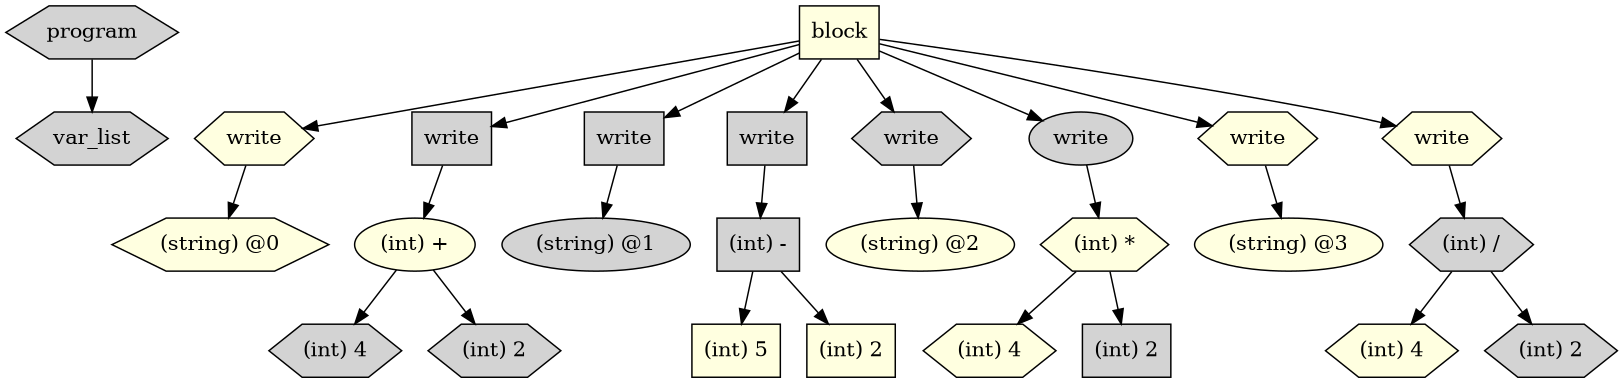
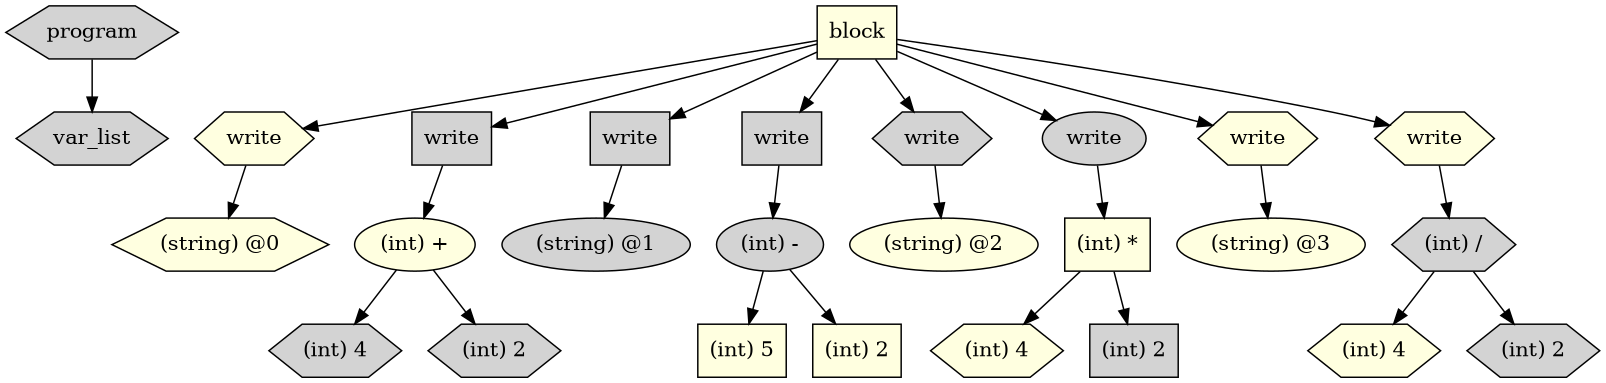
node "(int) -": shape box -> ellipse
node "(int) *": shape hexagon -> box
